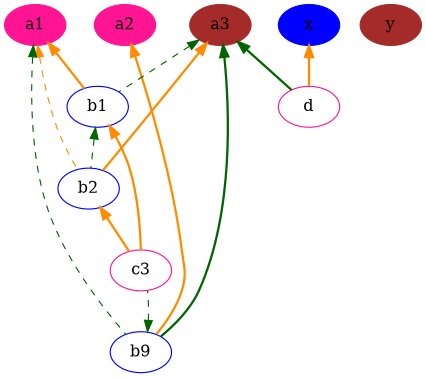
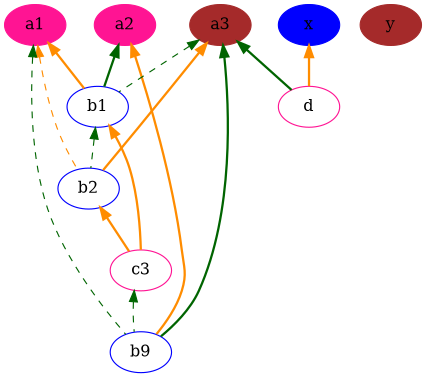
edge "b1" -> "a2": added
edge "c3" -> "b9": reversed
